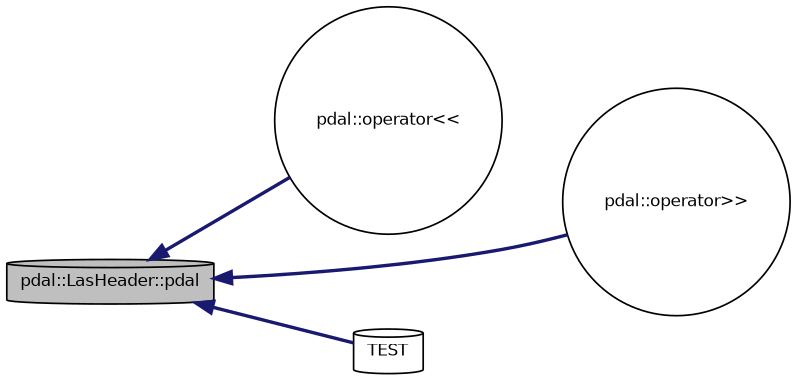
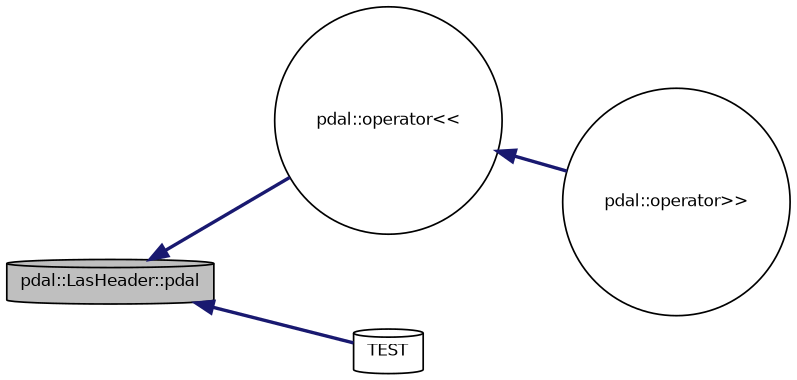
edge "pdal::operator>>" -> "pdal::LasHeader::pdal": now "pdal::operator>>" -> "pdal::operator<<"
